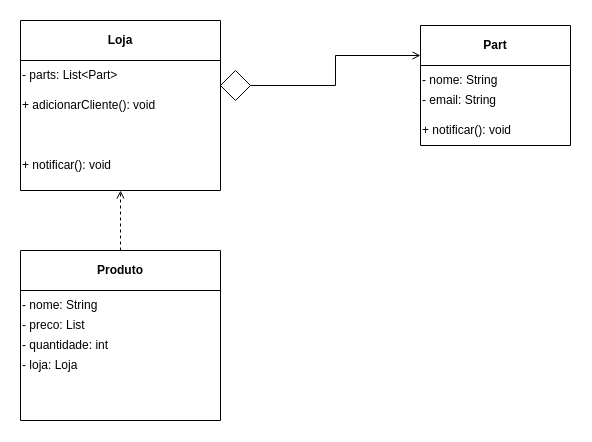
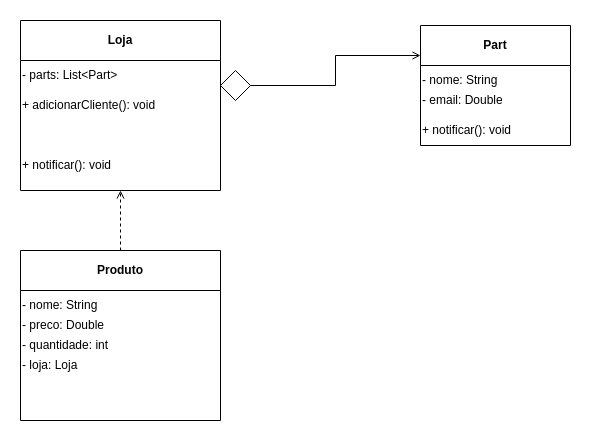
node "- email: String": label "- email: String" -> "- email: Double"
node "- preco: List": label "- preco: List" -> "- preco: Double"
